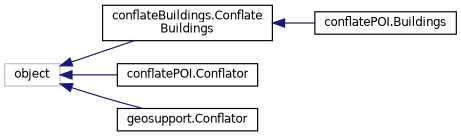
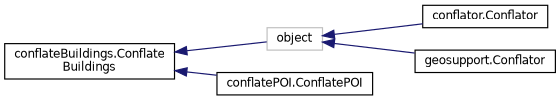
node "conflatePOI.Buildings": label "conflatePOI.Buildings" -> "conflatePOI.ConflatePOI"
edge "conflateBuildings.Conflate Buildings" -> "object": reversed
node "conflatePOI.Conflator": label "conflatePOI.Conflator" -> "conflator.Conflator"
